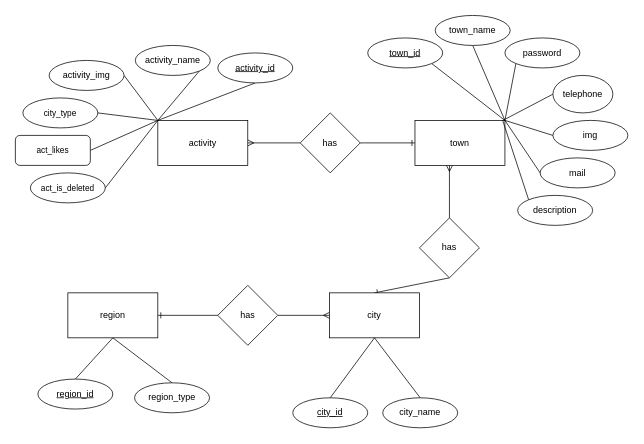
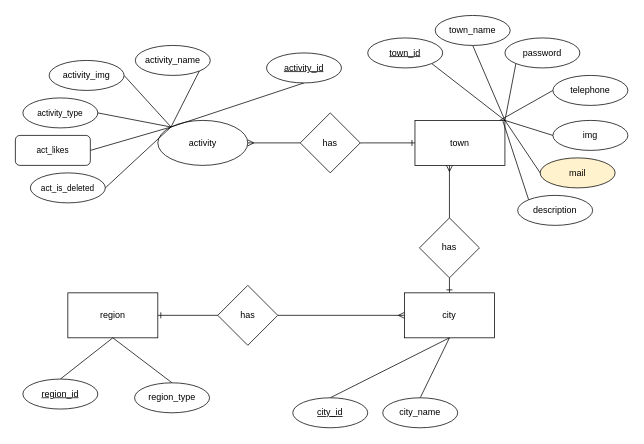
node "activity_id": moved (255, 68) -> (304, 68)
node "telephone": size 60x38 -> 75x30
node "city_type": label "city_type" -> "activity_type"
node "activity": shape rectangle -> ellipse
node "mail": fillcolor #ffffff -> #fff2cc
node "city": moved (375, 315) -> (450, 315)
node "region_id": moved (75, 394) -> (60, 394)
